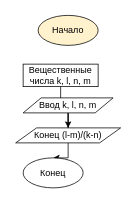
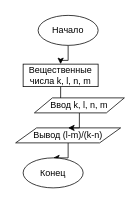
node "Начало": fillcolor #fff2cc -> #ffffff
edge "Начало" -> "Вещественные числа k, l, n, m": added
node "Ввод k, l, n, m": moved (68, 105) -> (79, 105)
node "Конец (l-m)/(k-n)": label "Конец (l-m)/(k-n)" -> "Вывод (l-m)/(k-n)"
